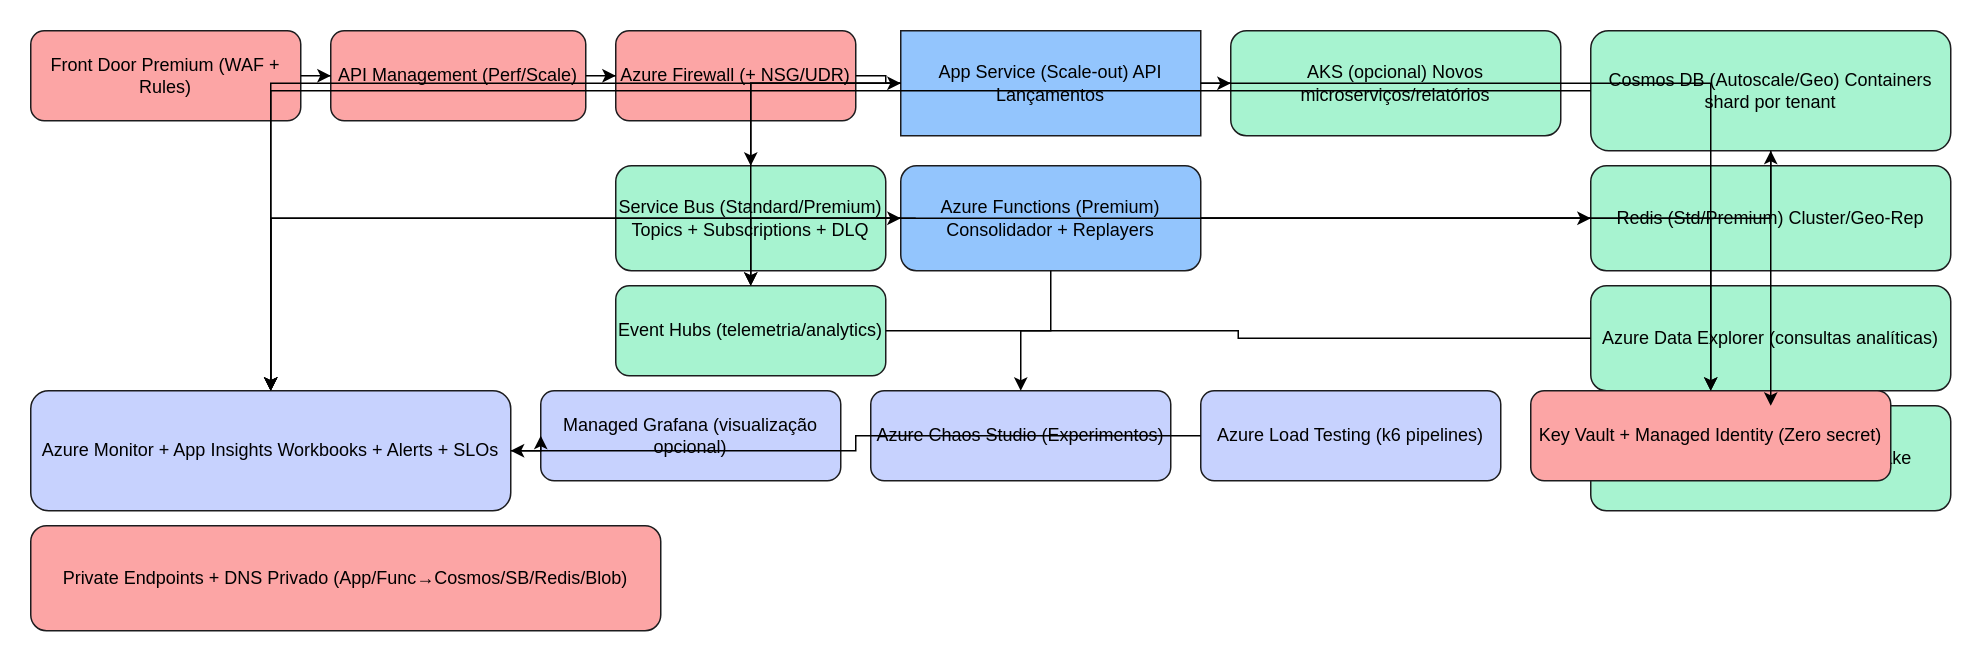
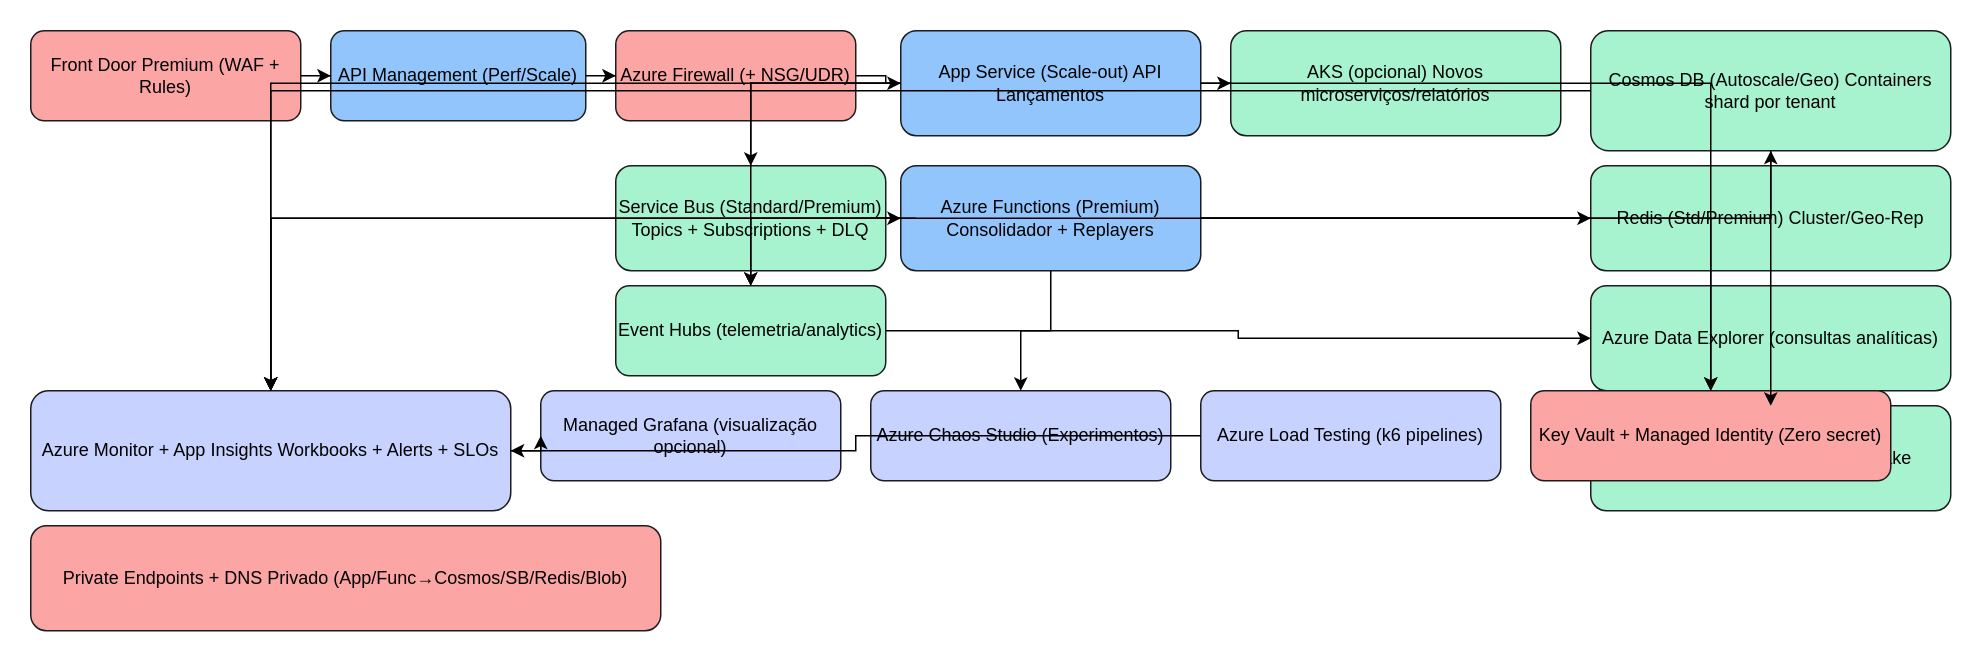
node "API Management (Perf/Scale)": fillcolor #fca5a5 -> #93c5fd
node "App Service (Scale-out) API Lançamentos": shape rectangle -> rounded rectangle
edge "Event Hubs (telemetria/analytics)" -- "Azure Data Explorer (consultas analíticas)": arrowhead none -> classic
